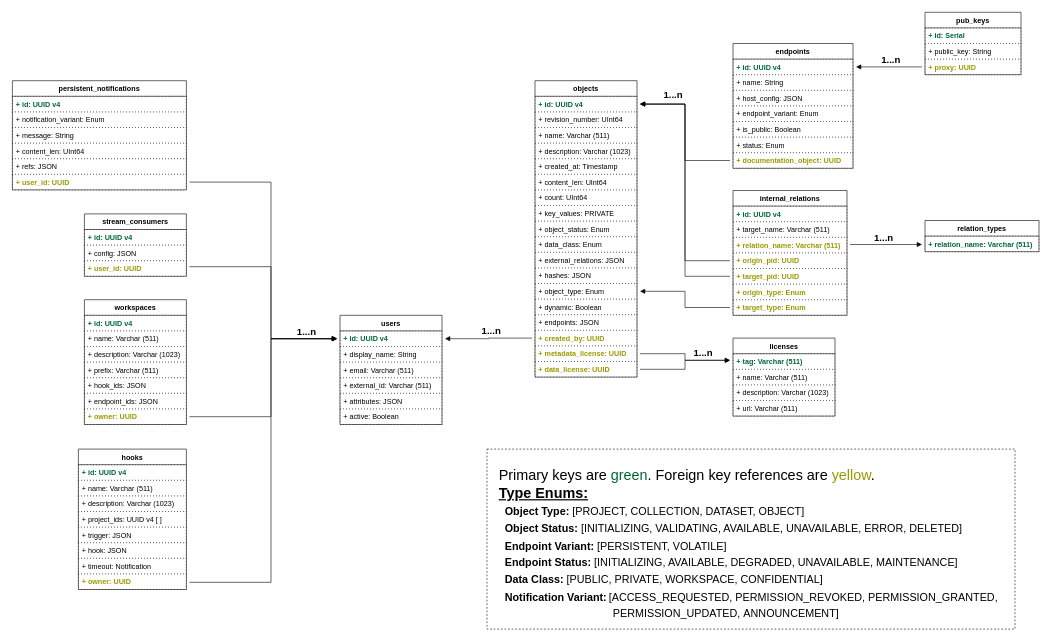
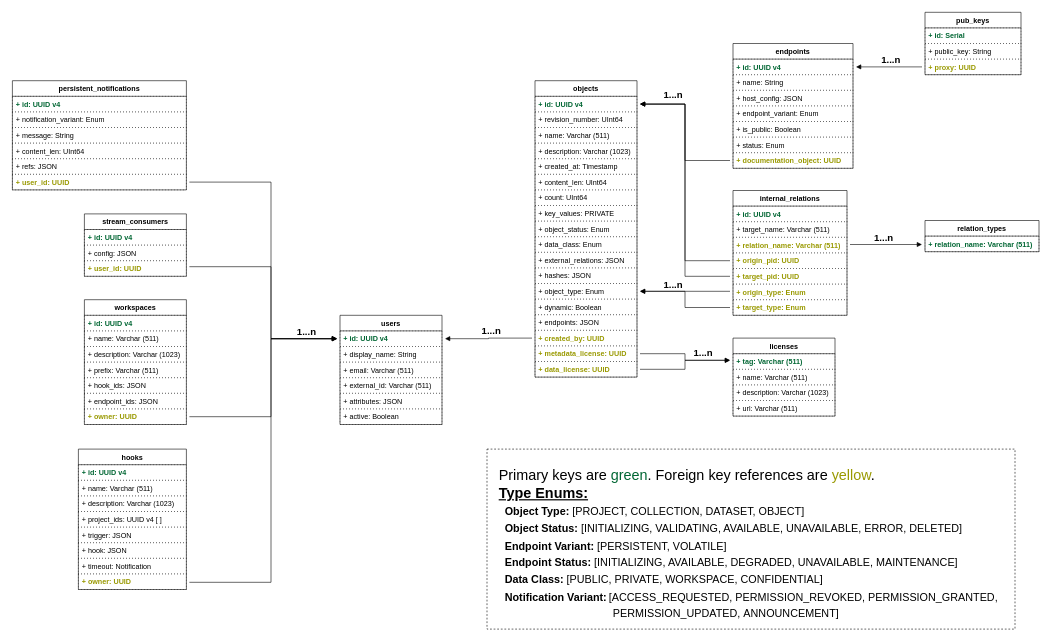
edge "+ origin_type: Enum" -> "+ object_type: Enum": added, label "1...n"
